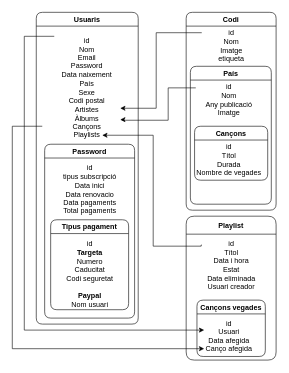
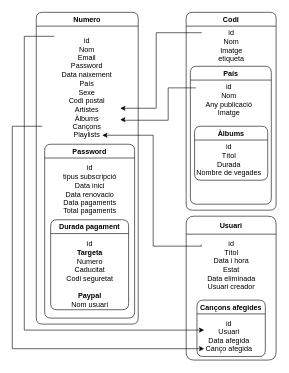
node "Usuaris": label "Usuaris" -> "Numero"
node "Cançons": label "Cançons" -> "Àlbums"
node "Playlist": label "Playlist" -> "Usuari"
node "Tipus pagament": label "Tipus pagament" -> "Durada pagament"
node "Cançons vegades": label "Cançons vegades" -> "Cançons afegides"
